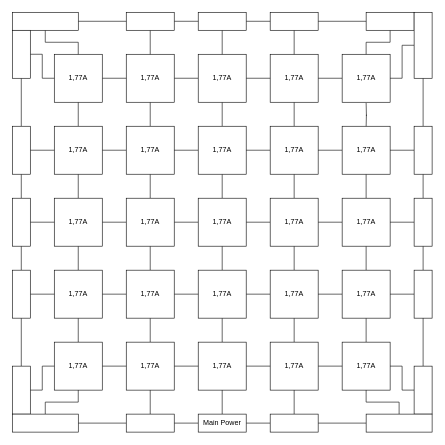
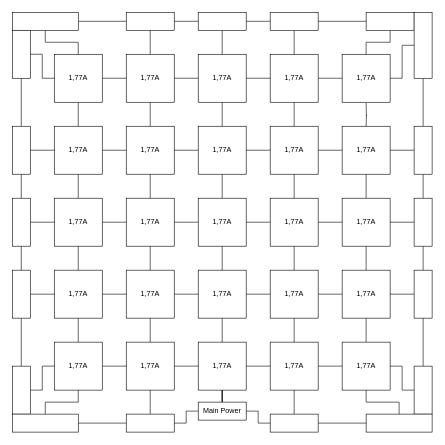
node "Main Power": moved (222, 423) -> (222, 411)
